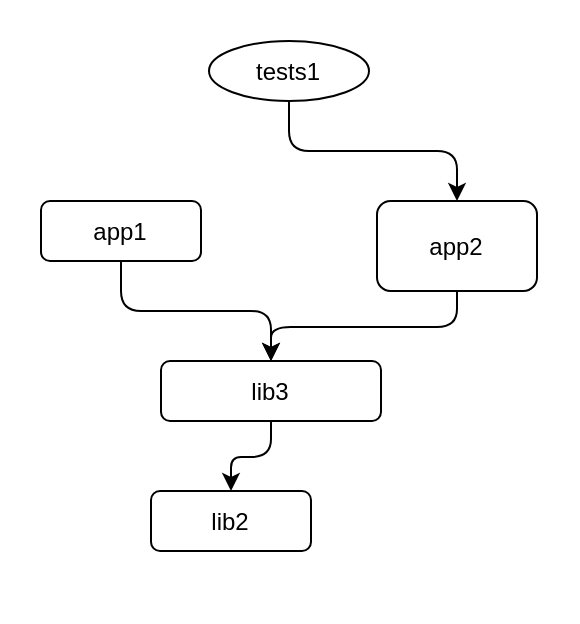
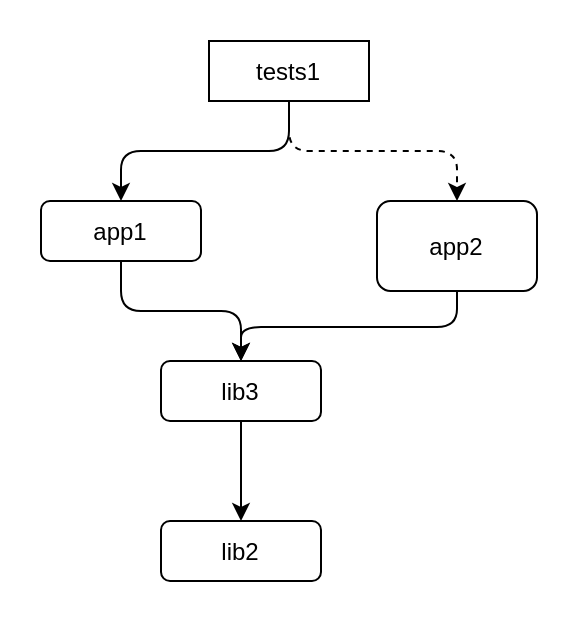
node "tests1": shape ellipse -> rectangle
edge "tests1" -> "app1": added
edge "tests1" -> "app2": style solid -> dashed
node "lib3": size 220x60 -> 160x60
node "lib2": moved (231, 521) -> (241, 551)
